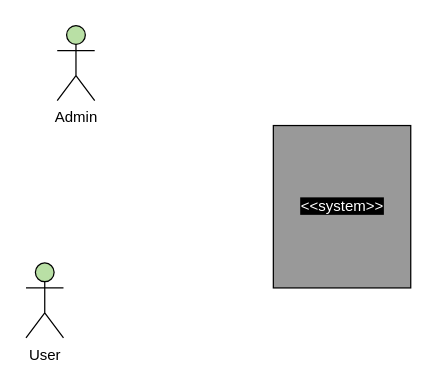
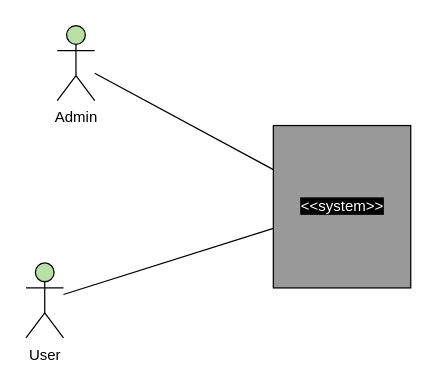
edge "Admin" -- "<<system>>": added
edge "<<system>>" -- "User": added
